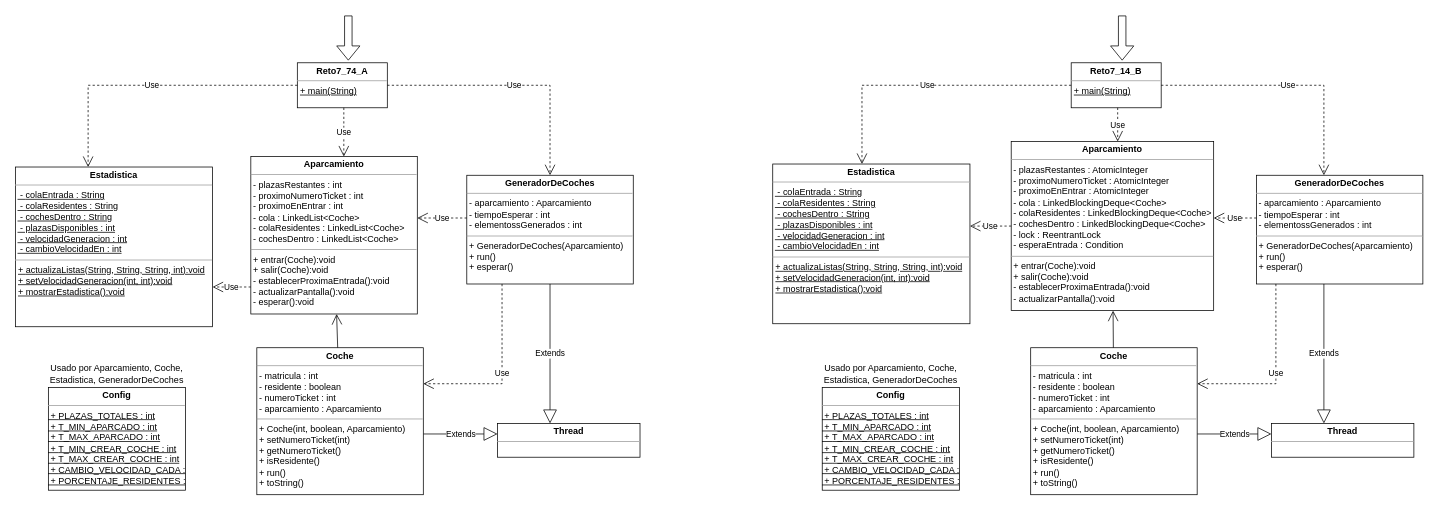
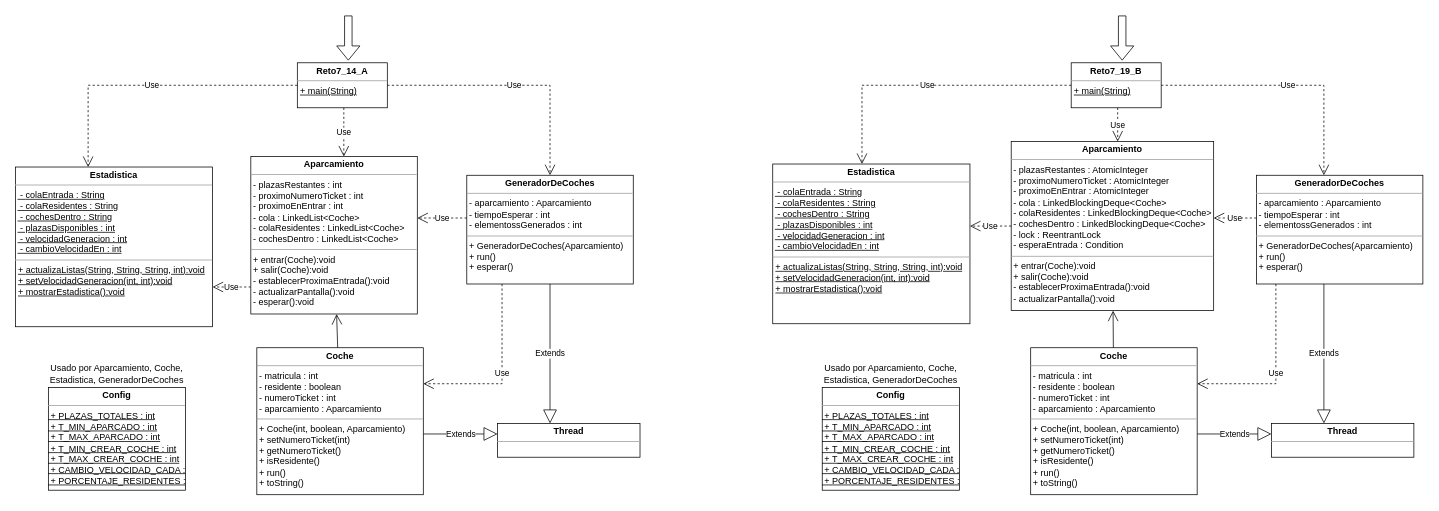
node "Reto7_74_A + main(String)": label "Reto7_74_A + main(String)" -> "Reto7_14_A + main(String)"
node "Reto7_14_B + main(String)": label "Reto7_14_B + main(String)" -> "Reto7_19_B + main(String)"
